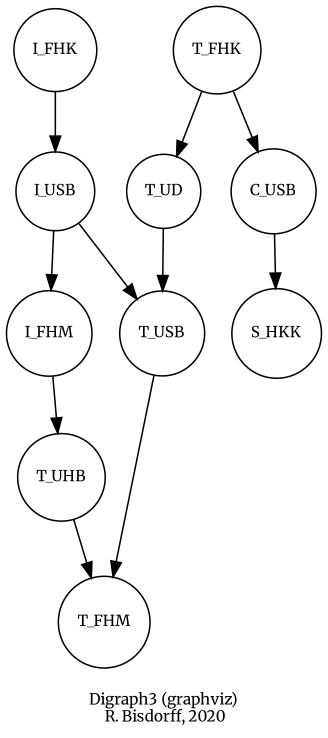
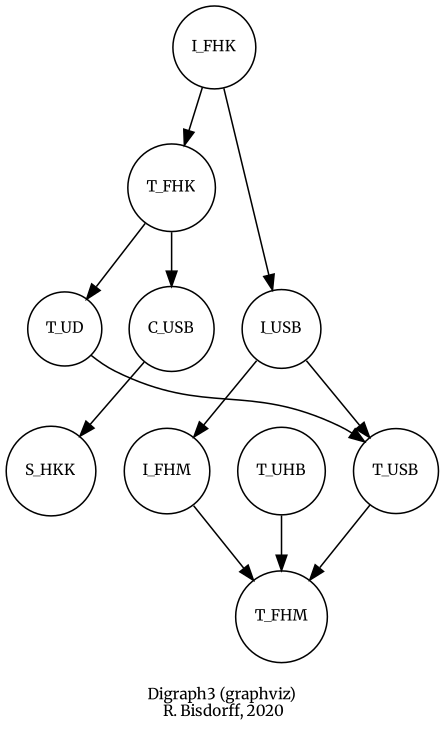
edge "I_FHK" -> "T_FHK": added
edge "I_FHM" -> "T_UHB": now "I_FHM" -> "T_FHM"
